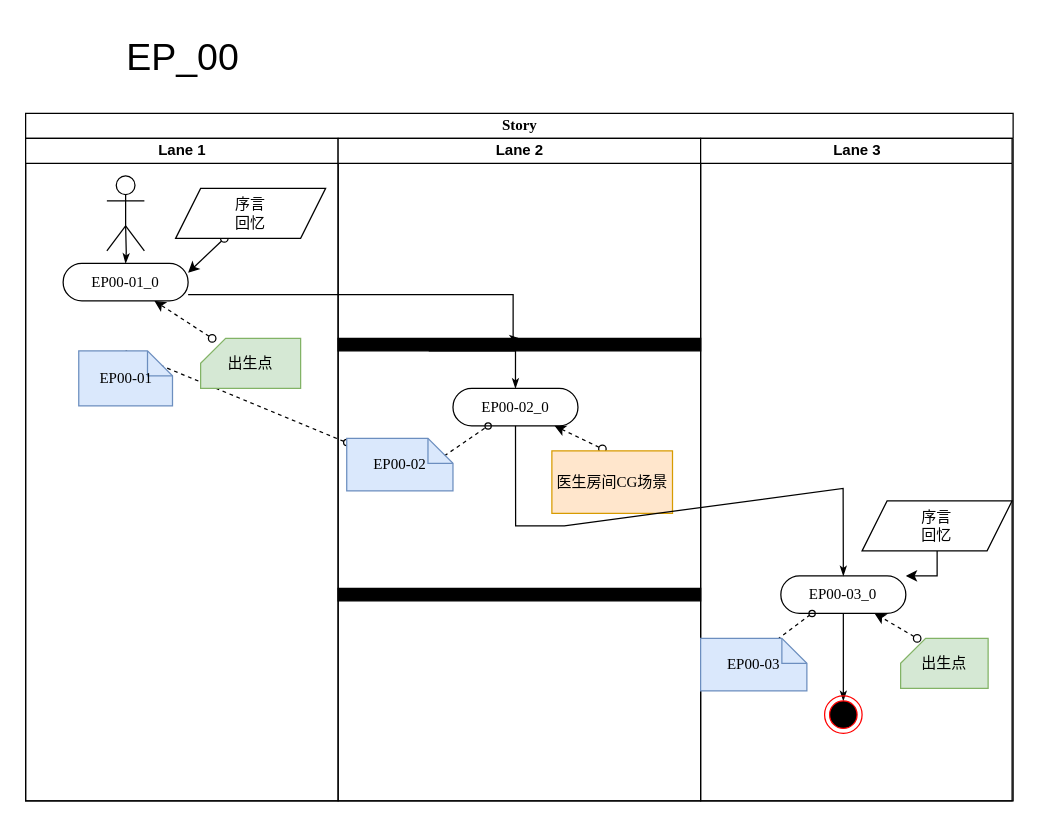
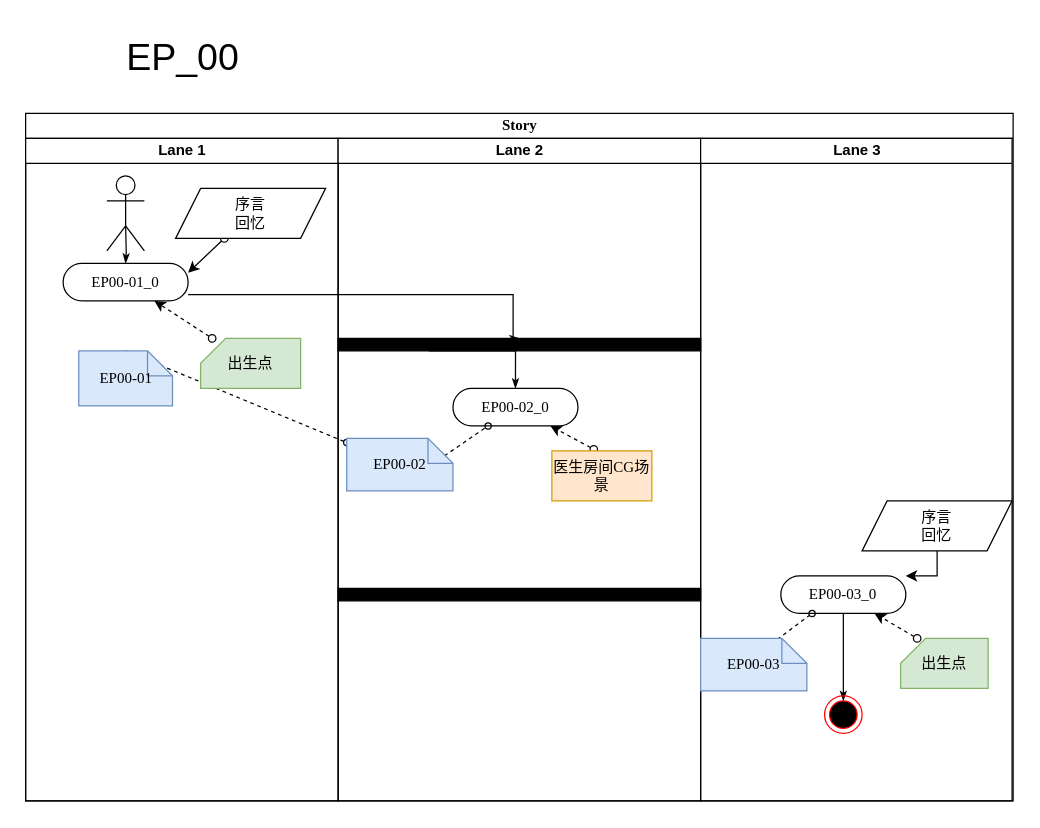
node "医生房间CG场景": size 121x63 -> 100x50
edge "EP00-02_0" -> "EP00-03_0": removed
